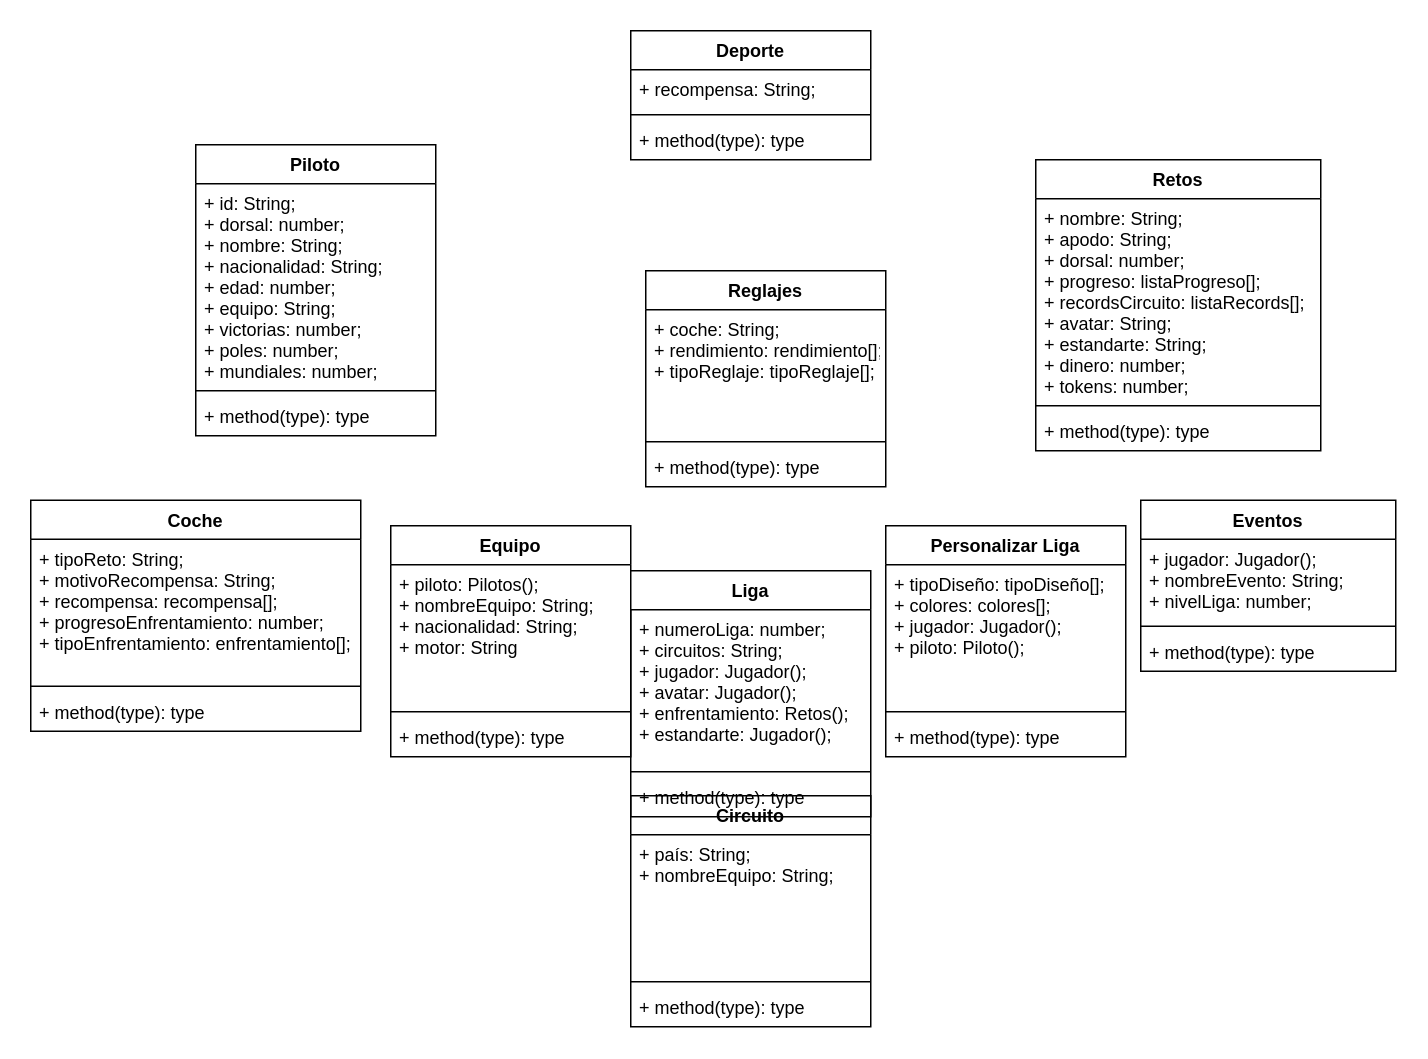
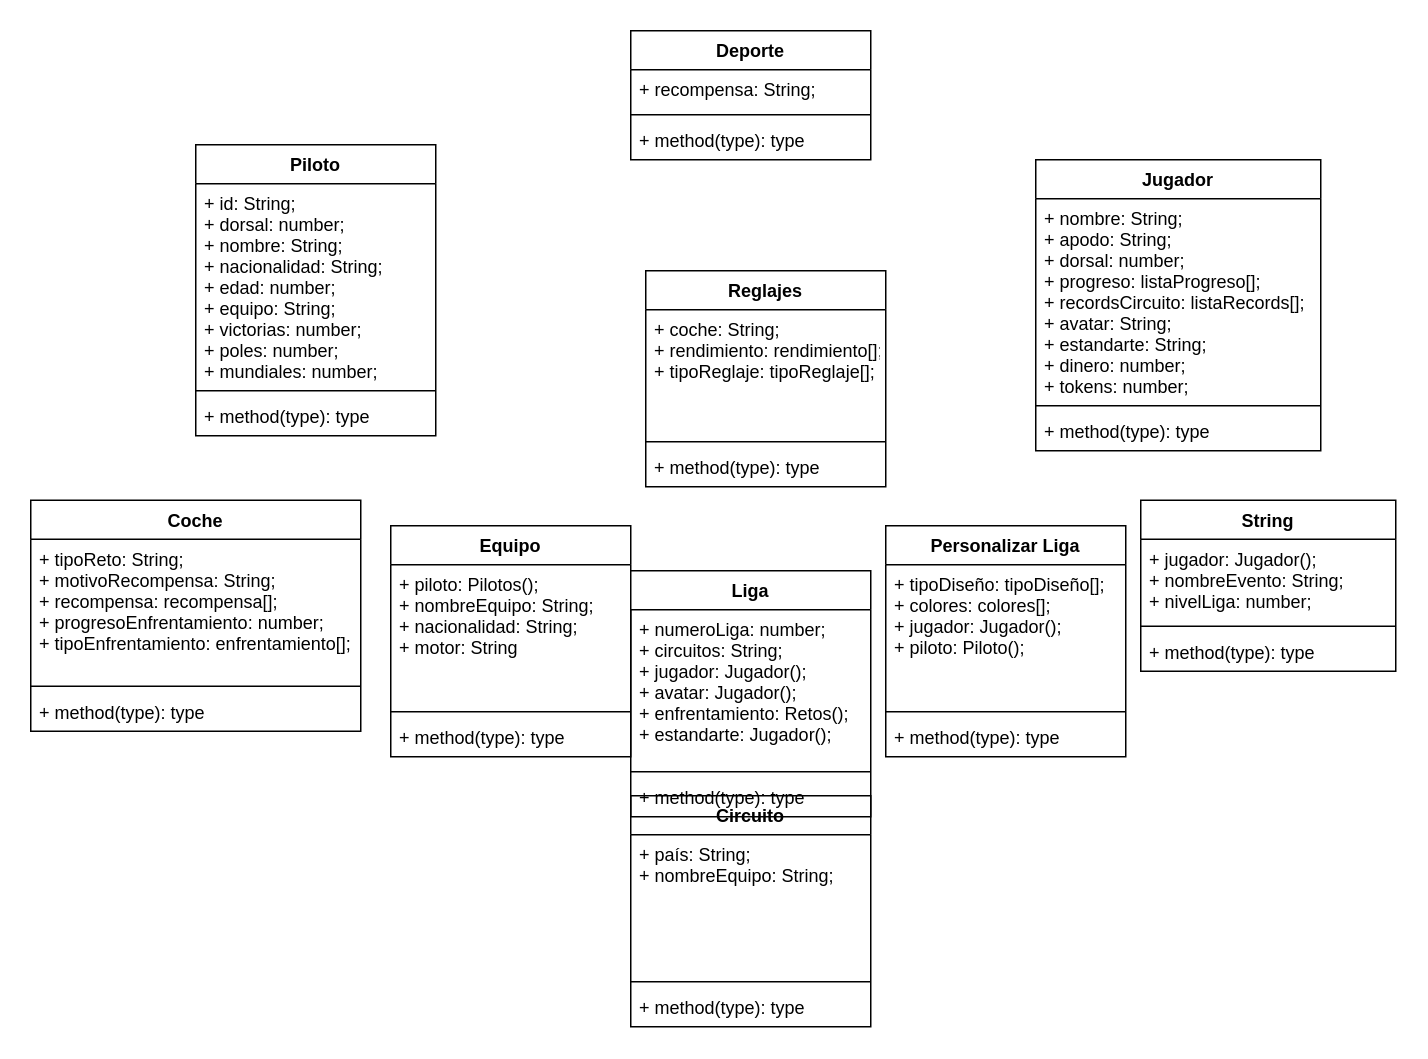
node "Retos": label "Retos" -> "Jugador"
node "Eventos": label "Eventos" -> "String"
